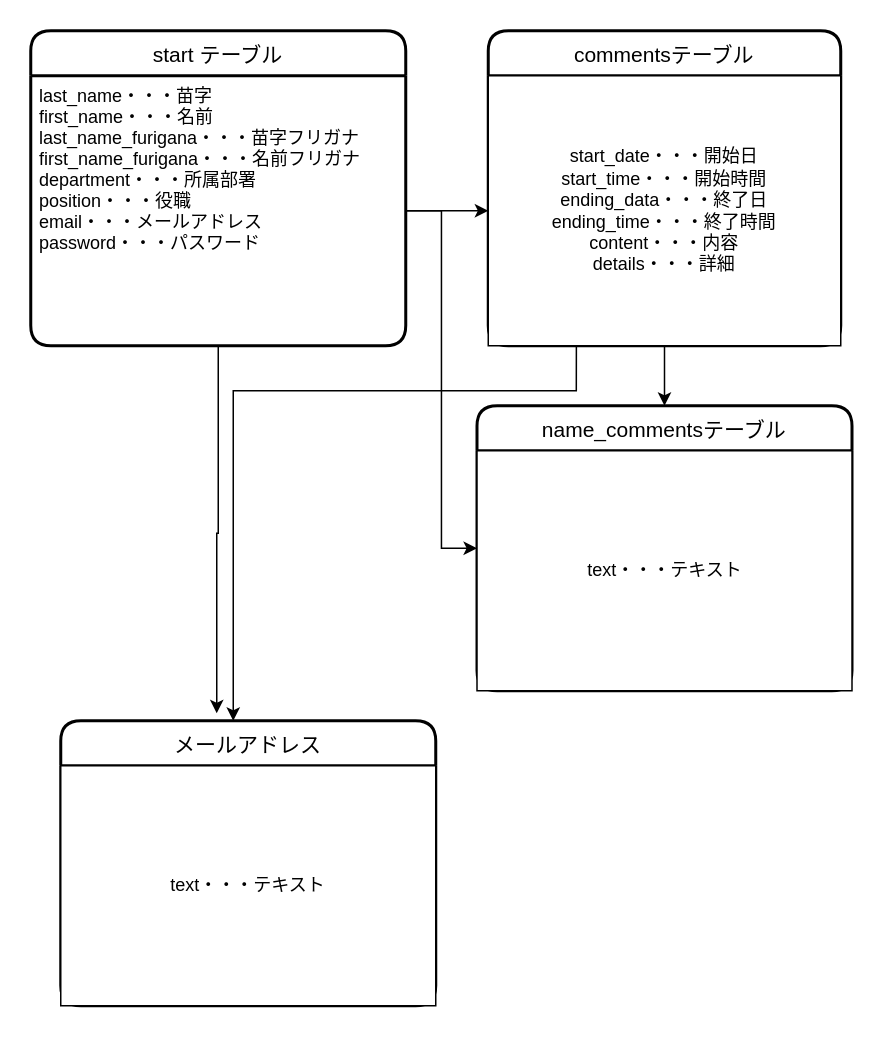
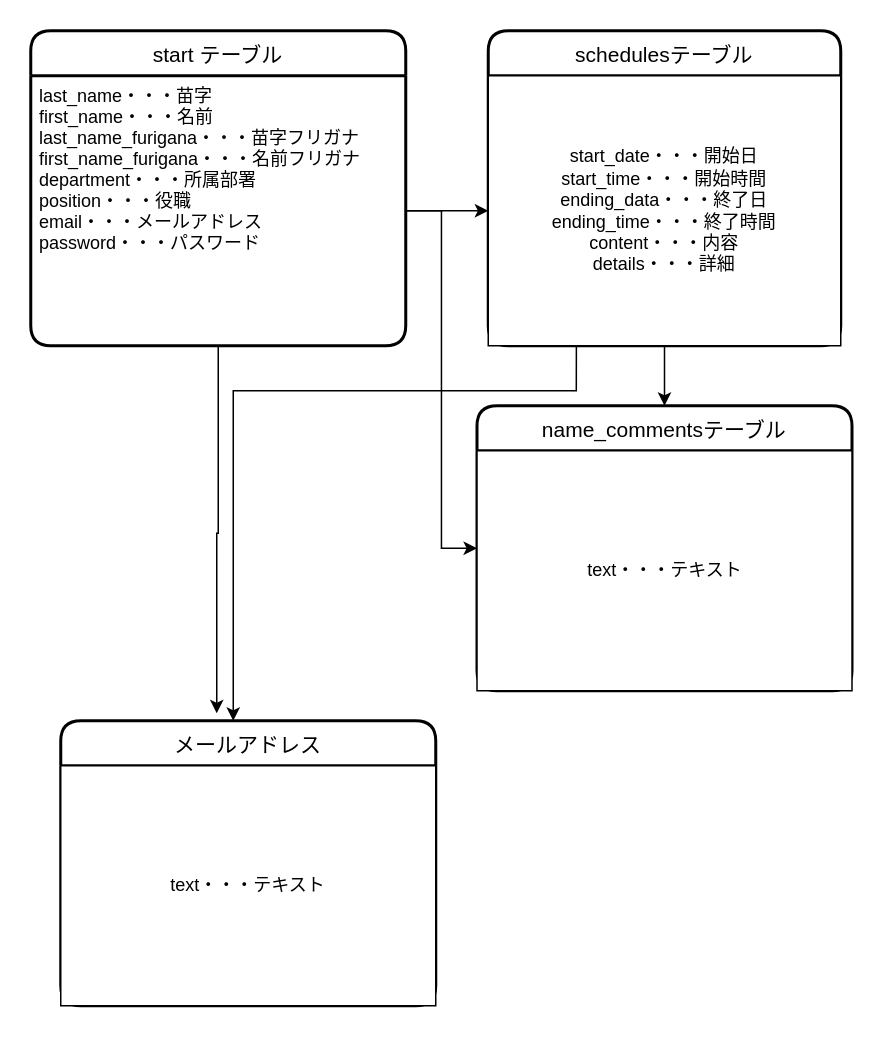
node "commentsテーブル": label "commentsテーブル" -> "schedulesテーブル"
